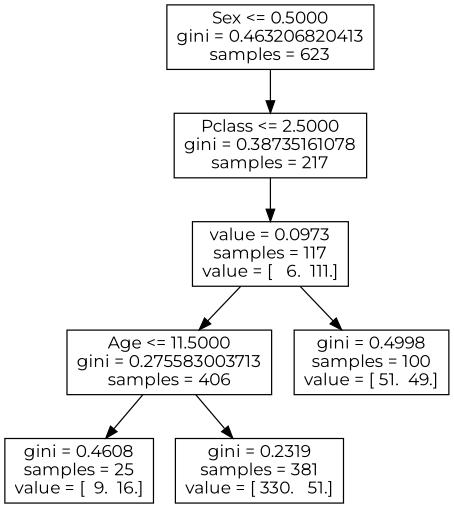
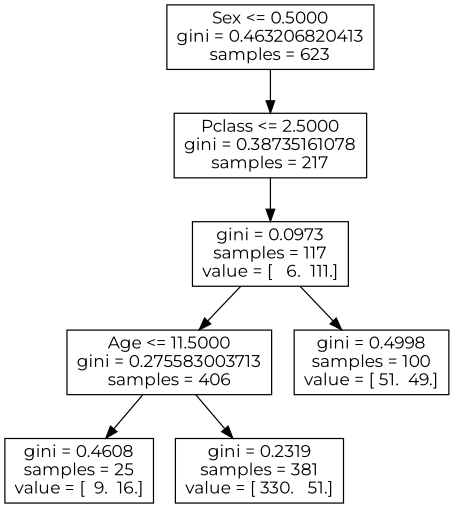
node "value = 0.0973 samples = 117 value = [   6.  111.]": label "value = 0.0973 samples = 117 value = [   6.  111.]" -> "gini = 0.0973 samples = 117 value = [   6.  111.]"
